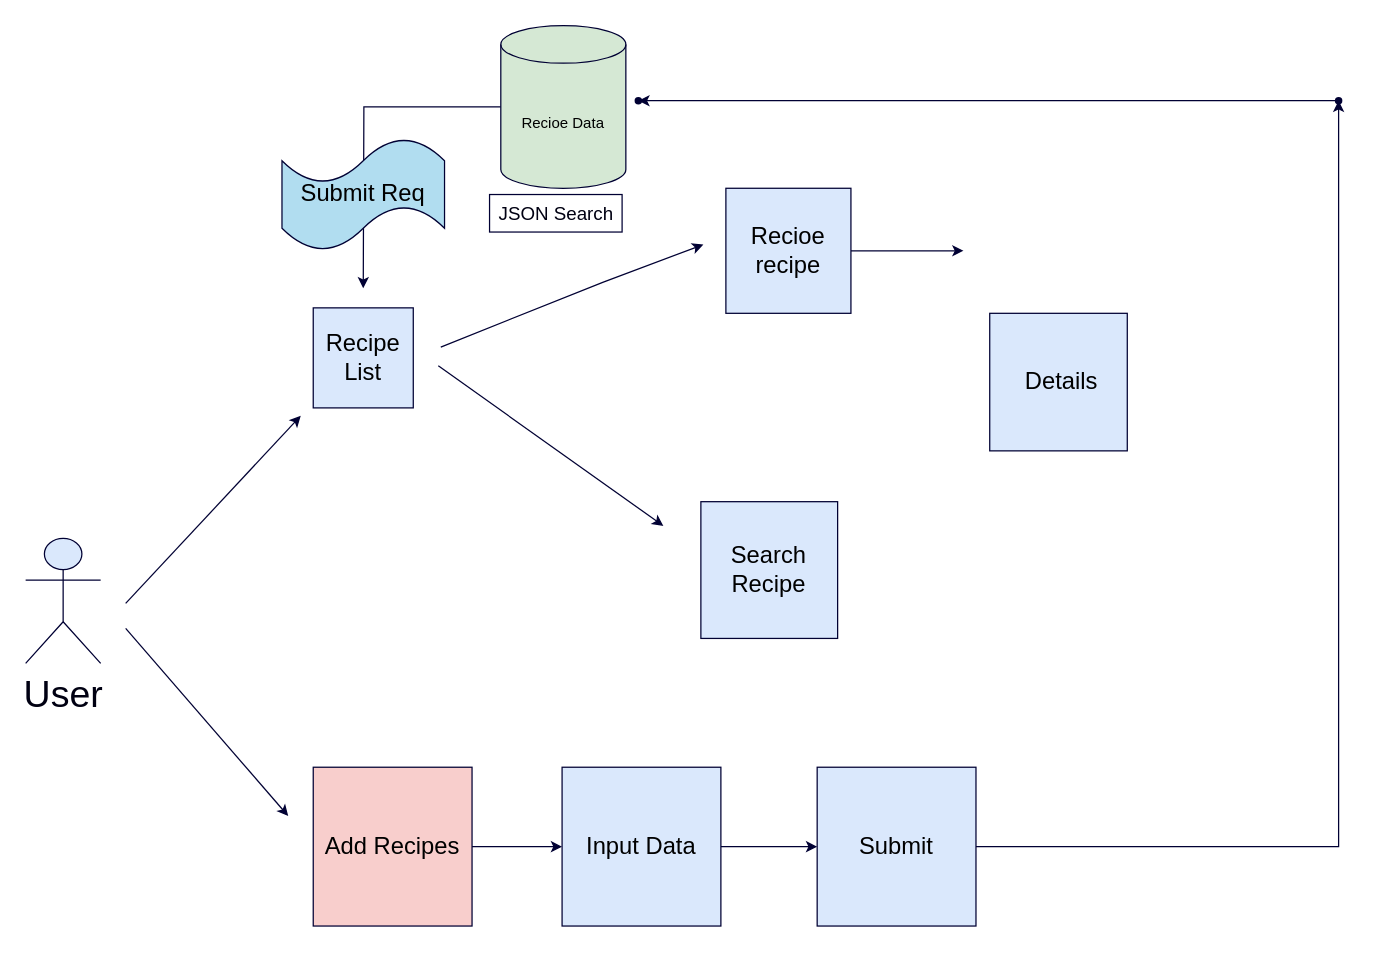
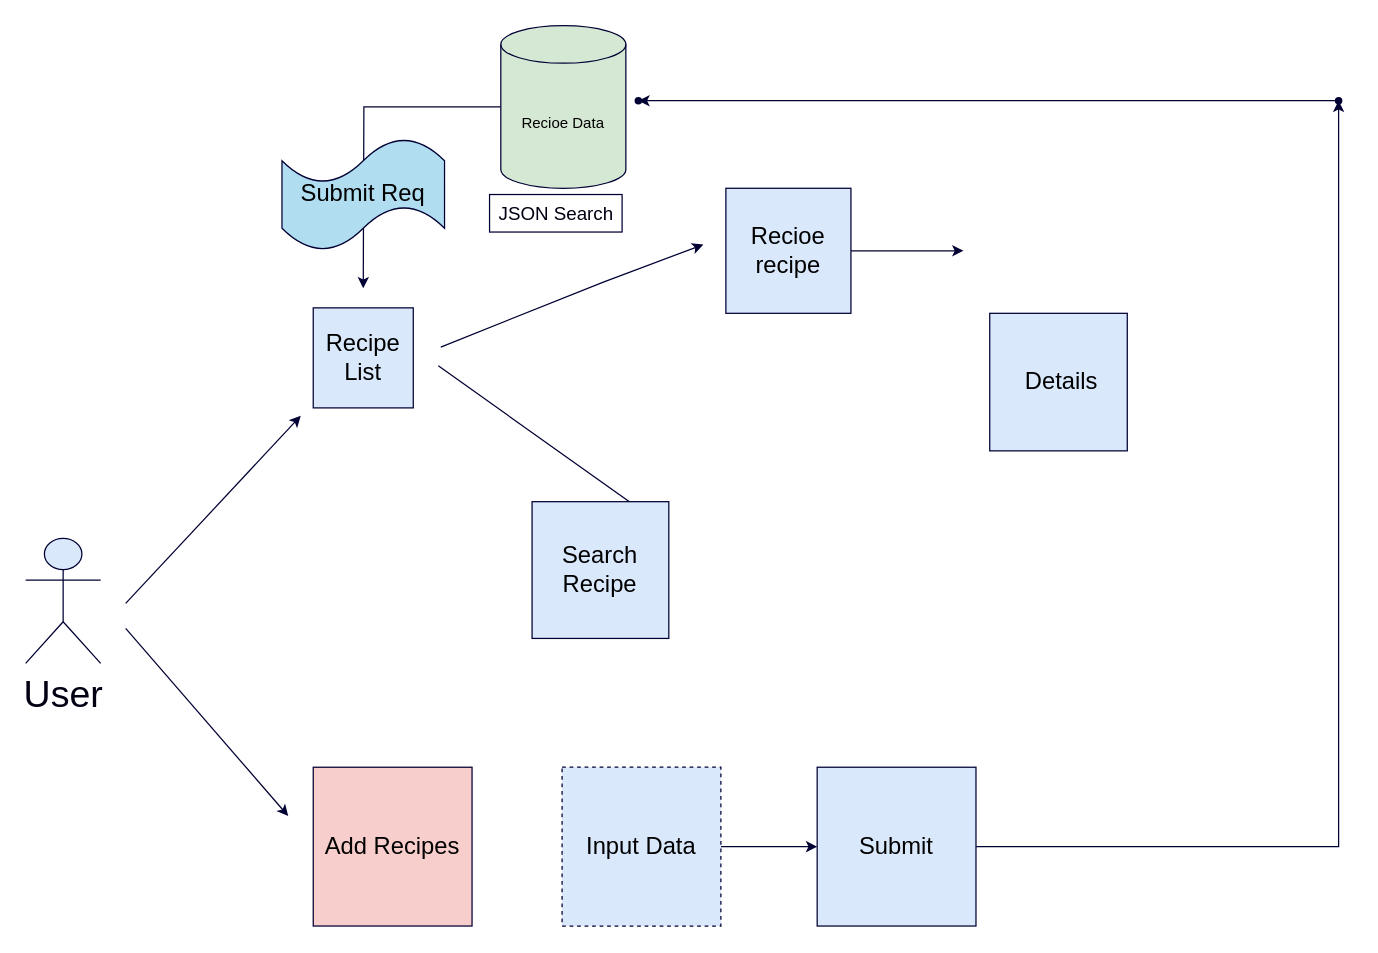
node "Search Recipe": moved (769, 570) -> (600, 570)
edge "Add Recipes" -> "Input Data": removed
node "Input Data": style solid -> dashed
